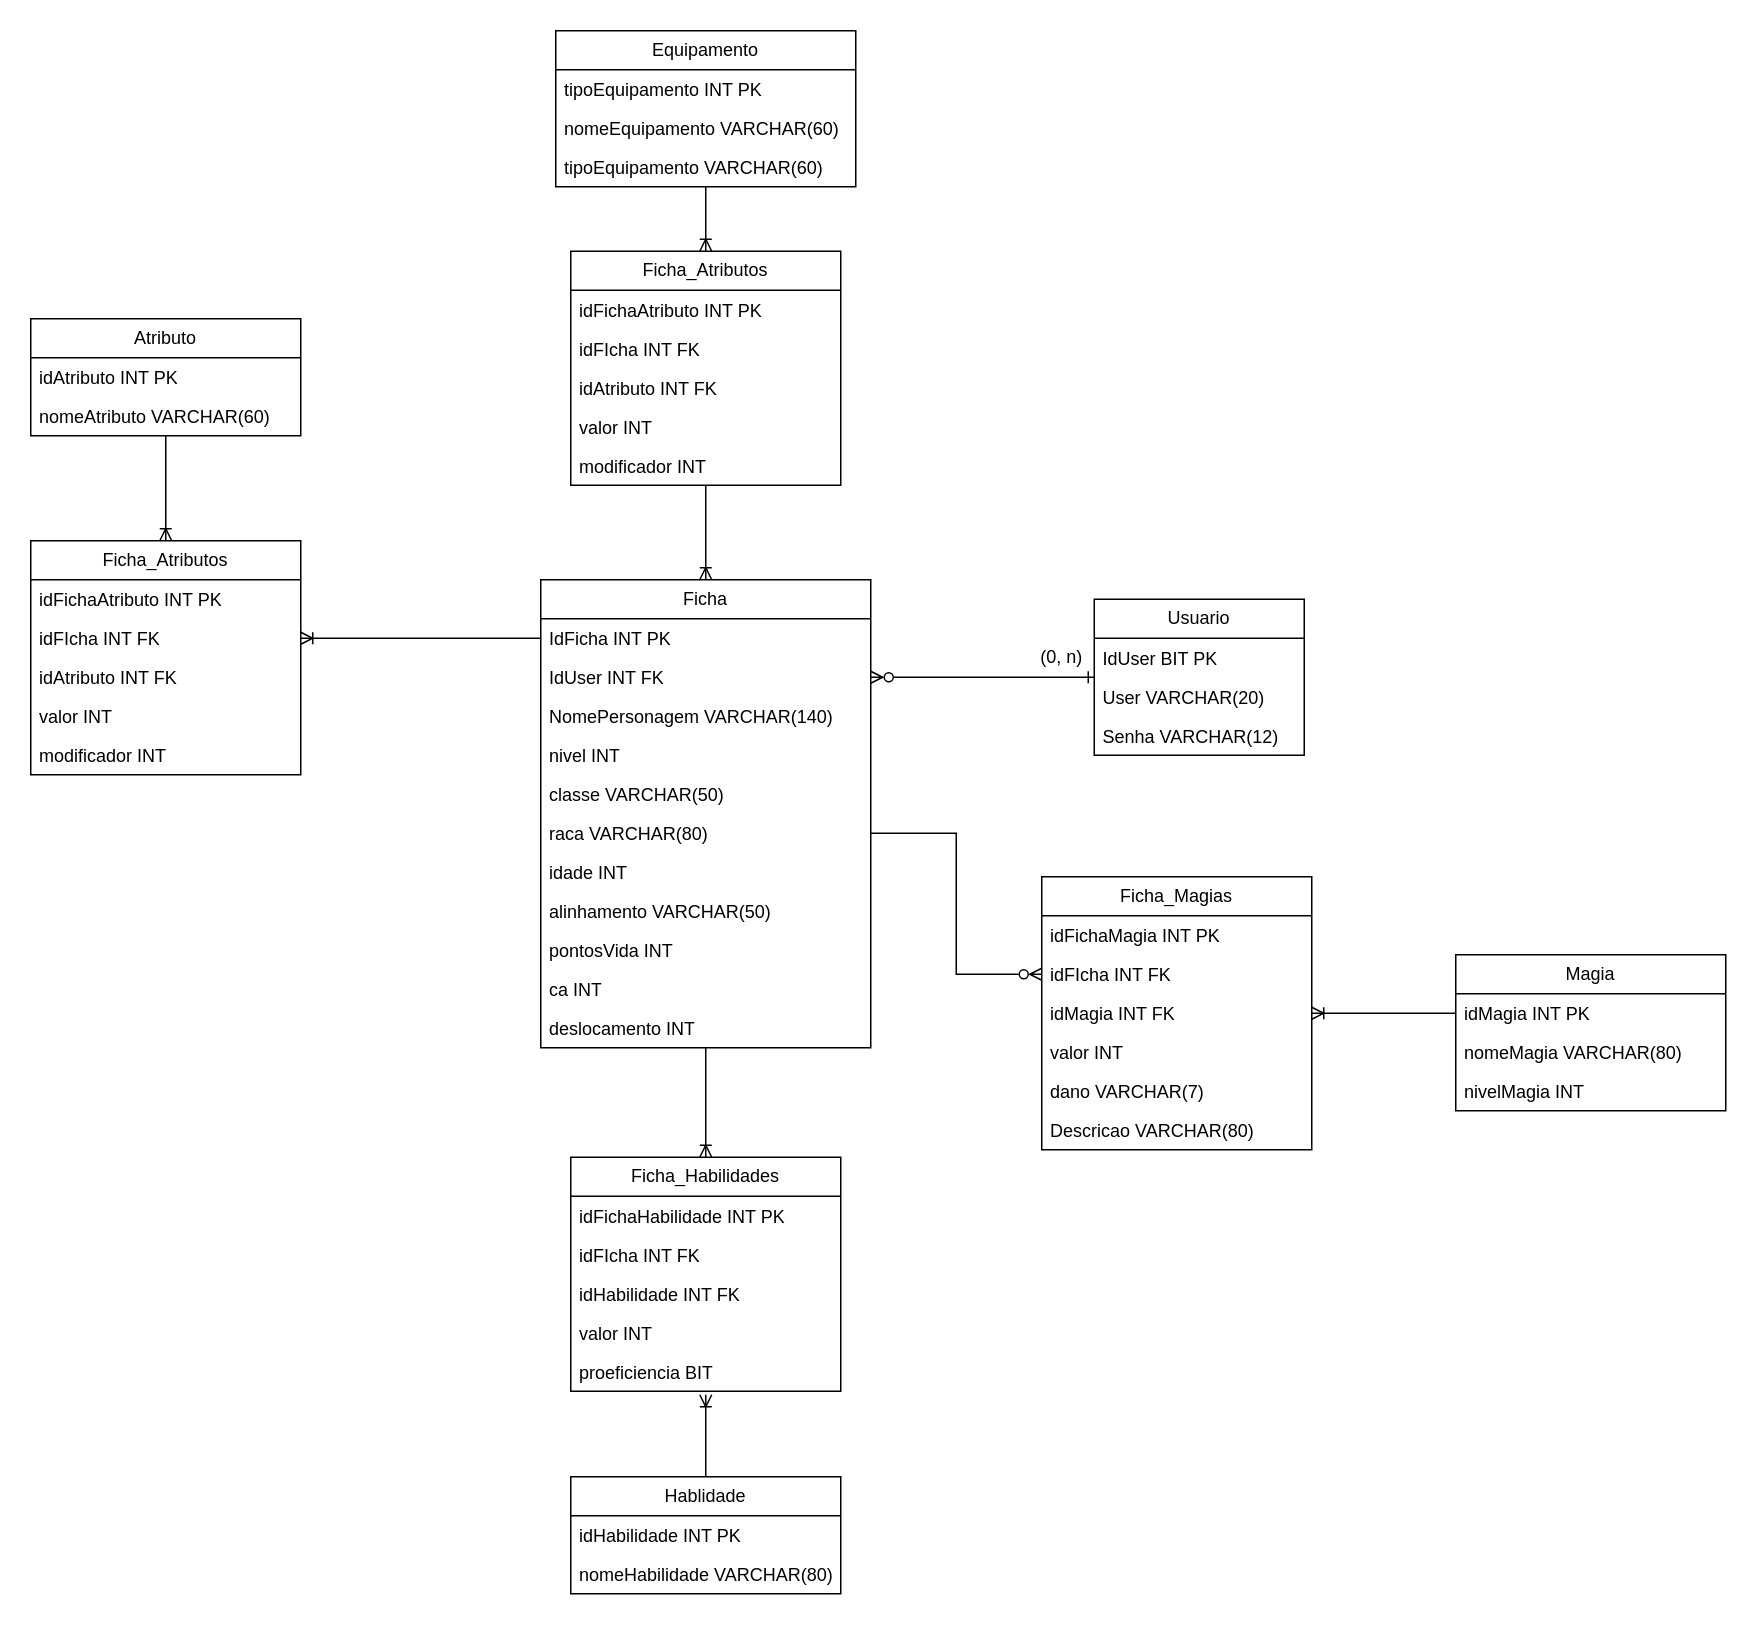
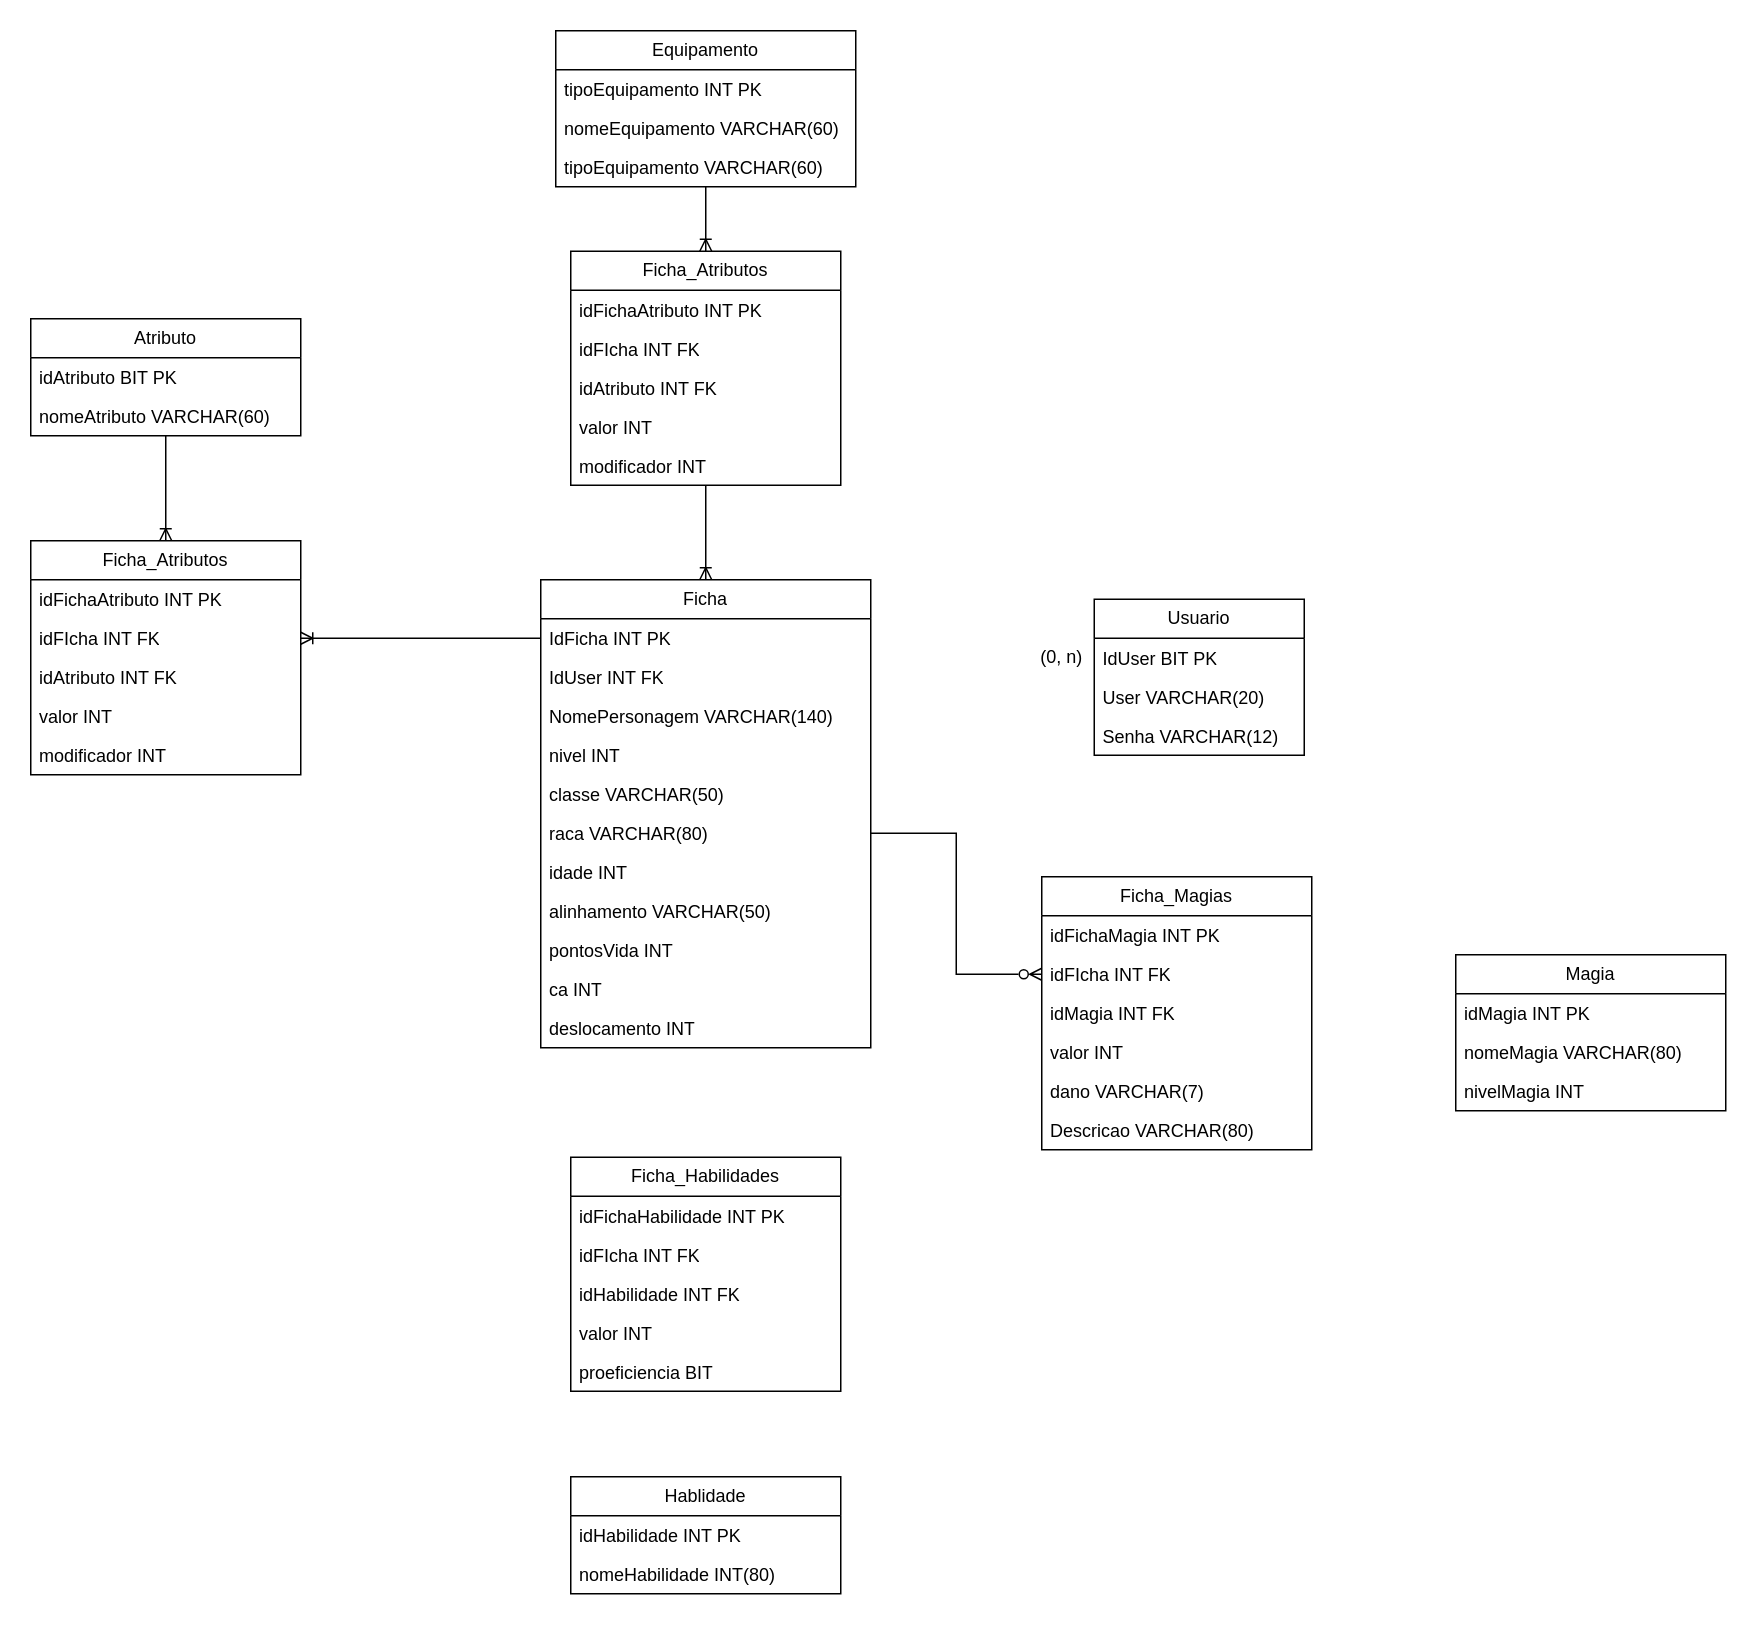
node "idAtributo INT PK": label "idAtributo INT PK" -> "idAtributo BIT PK"
edge "IdUser INT FK" -- "Usuario": removed
edge "Magia" -> "idMagia INT FK": removed
edge "Ficha" -> "Ficha_Habilidades": removed
edge "Hablidade" -> "proeficiencia BIT": removed
node "nomeHabilidade VARCHAR(80)": label "nomeHabilidade VARCHAR(80)" -> "nomeHabilidade INT(80)"
